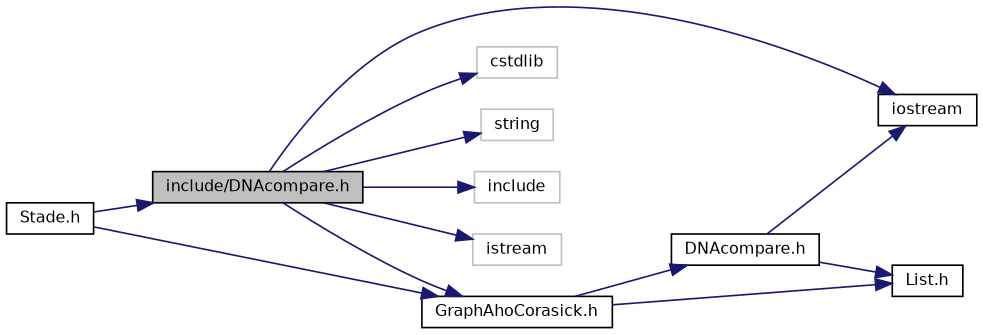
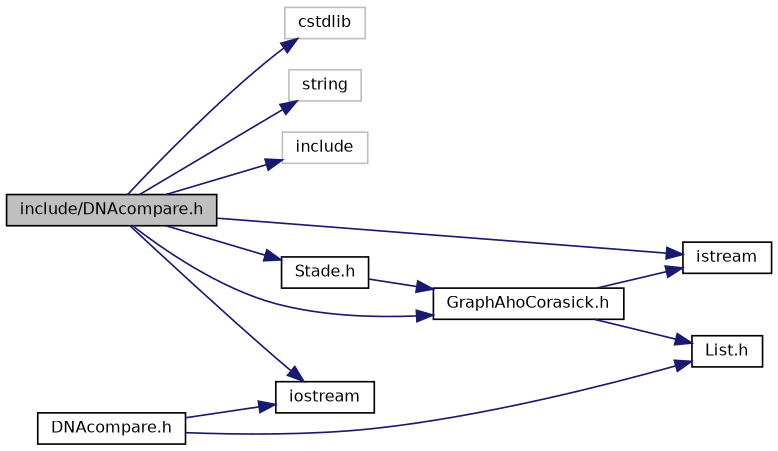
edge "Stade.h" -> "include/DNAcompare.h": reversed
node "istream": color grey75 -> black
edge "GraphAhoCorasick.h" -> "DNAcompare.h": now "GraphAhoCorasick.h" -> "istream"
